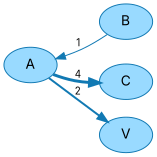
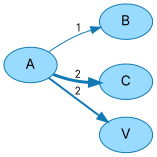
edge "B" -> "A": reversed
edge "A" -> "C": label "4" -> "2"
